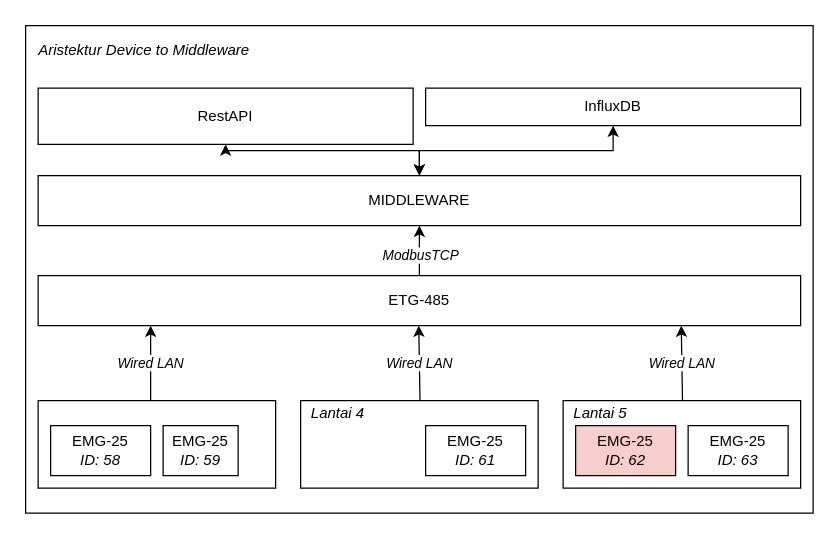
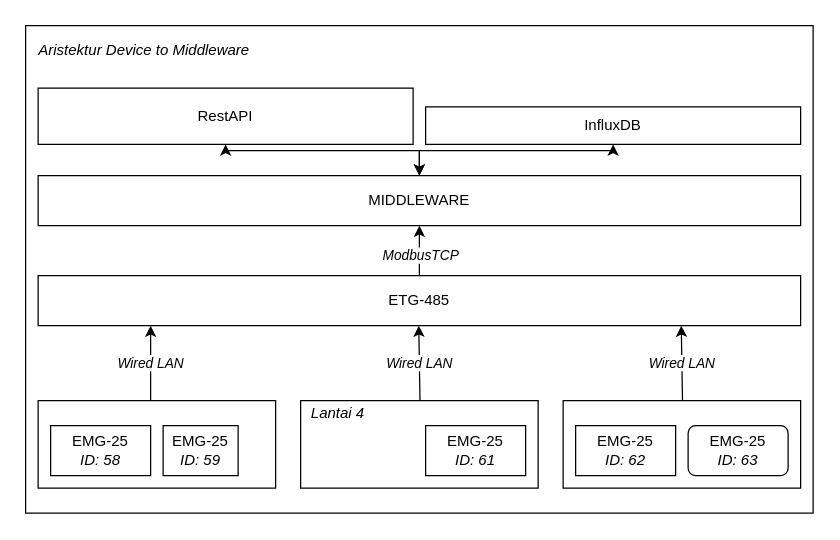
node "InfluxDB": moved (613, 107) -> (613, 126)
node "Lantai 5": removed
node "EMG-25 ID: 62": fillcolor #f8cecc -> #ffffff
node "EMG-25 ID: 63": shape rectangle -> rounded rectangle
